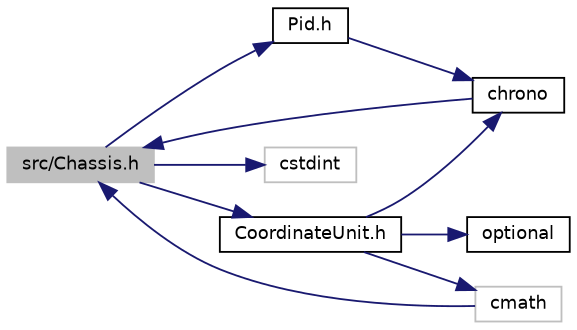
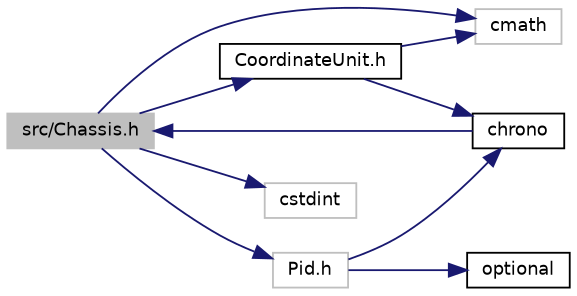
node "Pid.h": color black -> grey75
edge "CoordinateUnit.h" -> "optional": now "Pid.h" -> "optional"
edge "cmath" -> "src/Chassis.h": reversed
